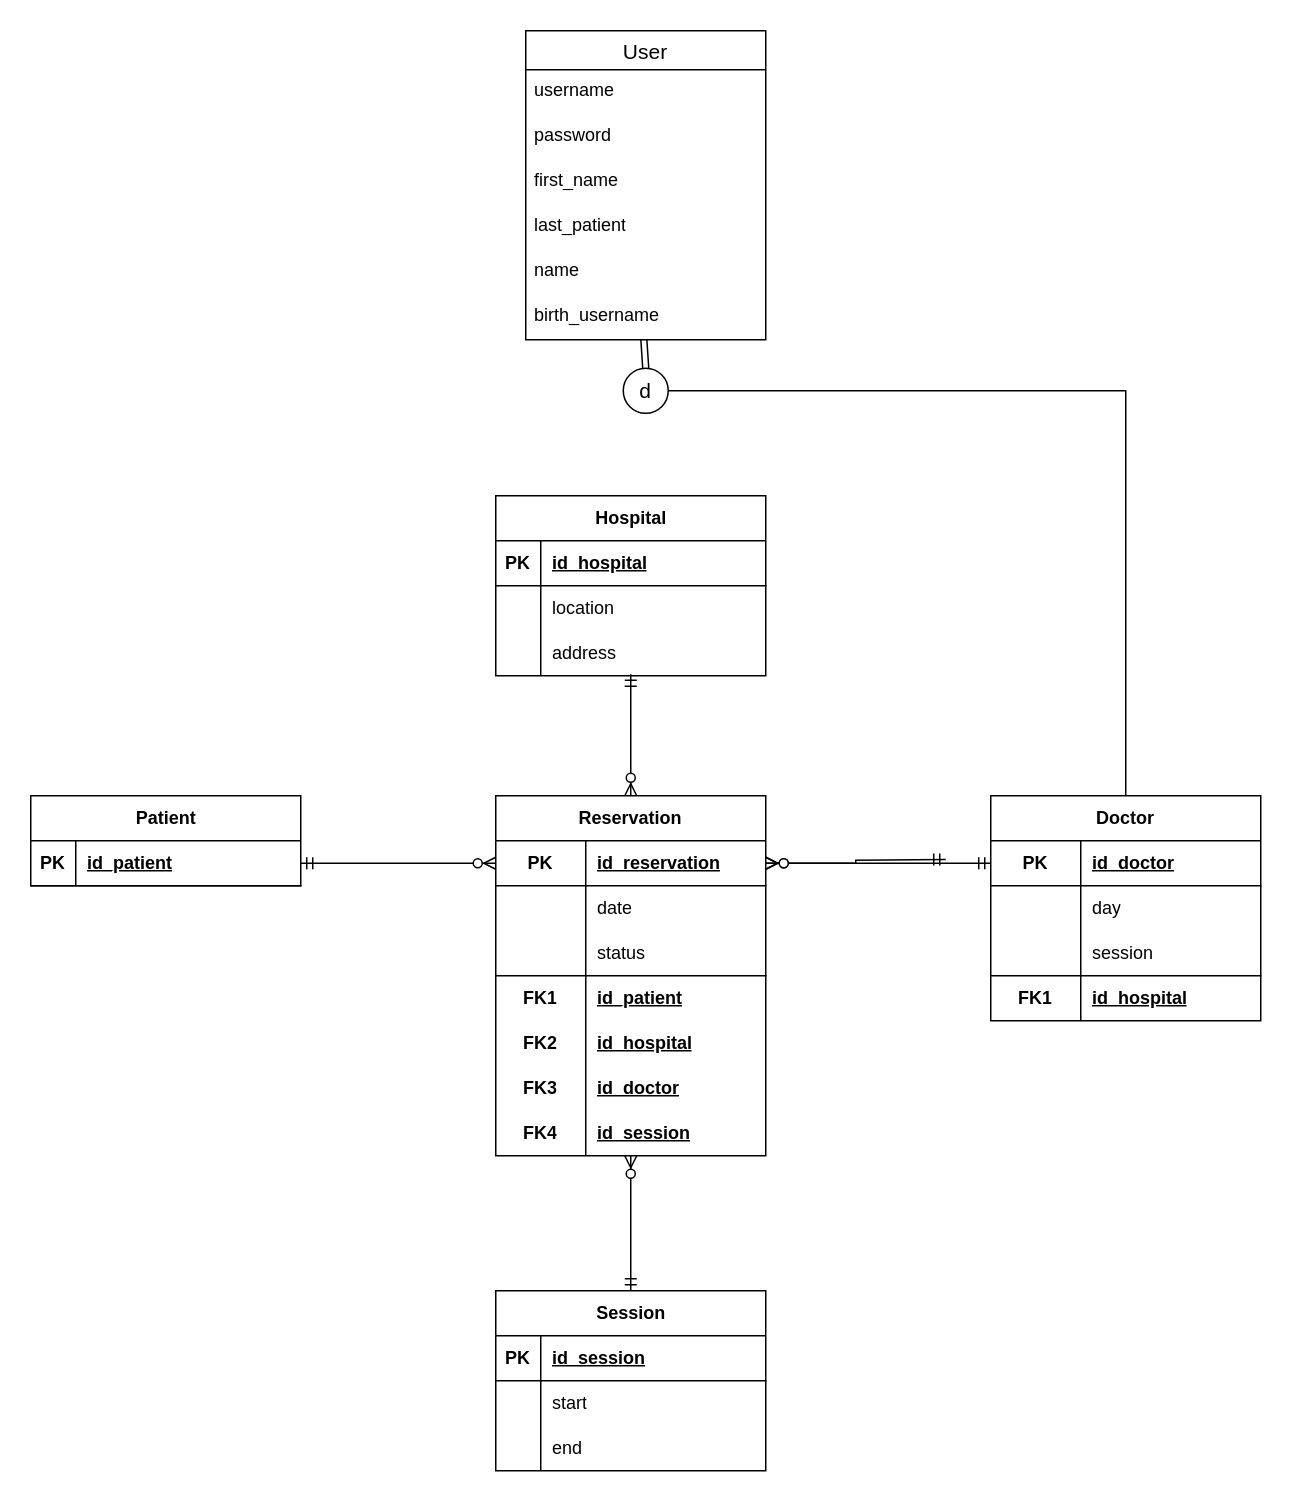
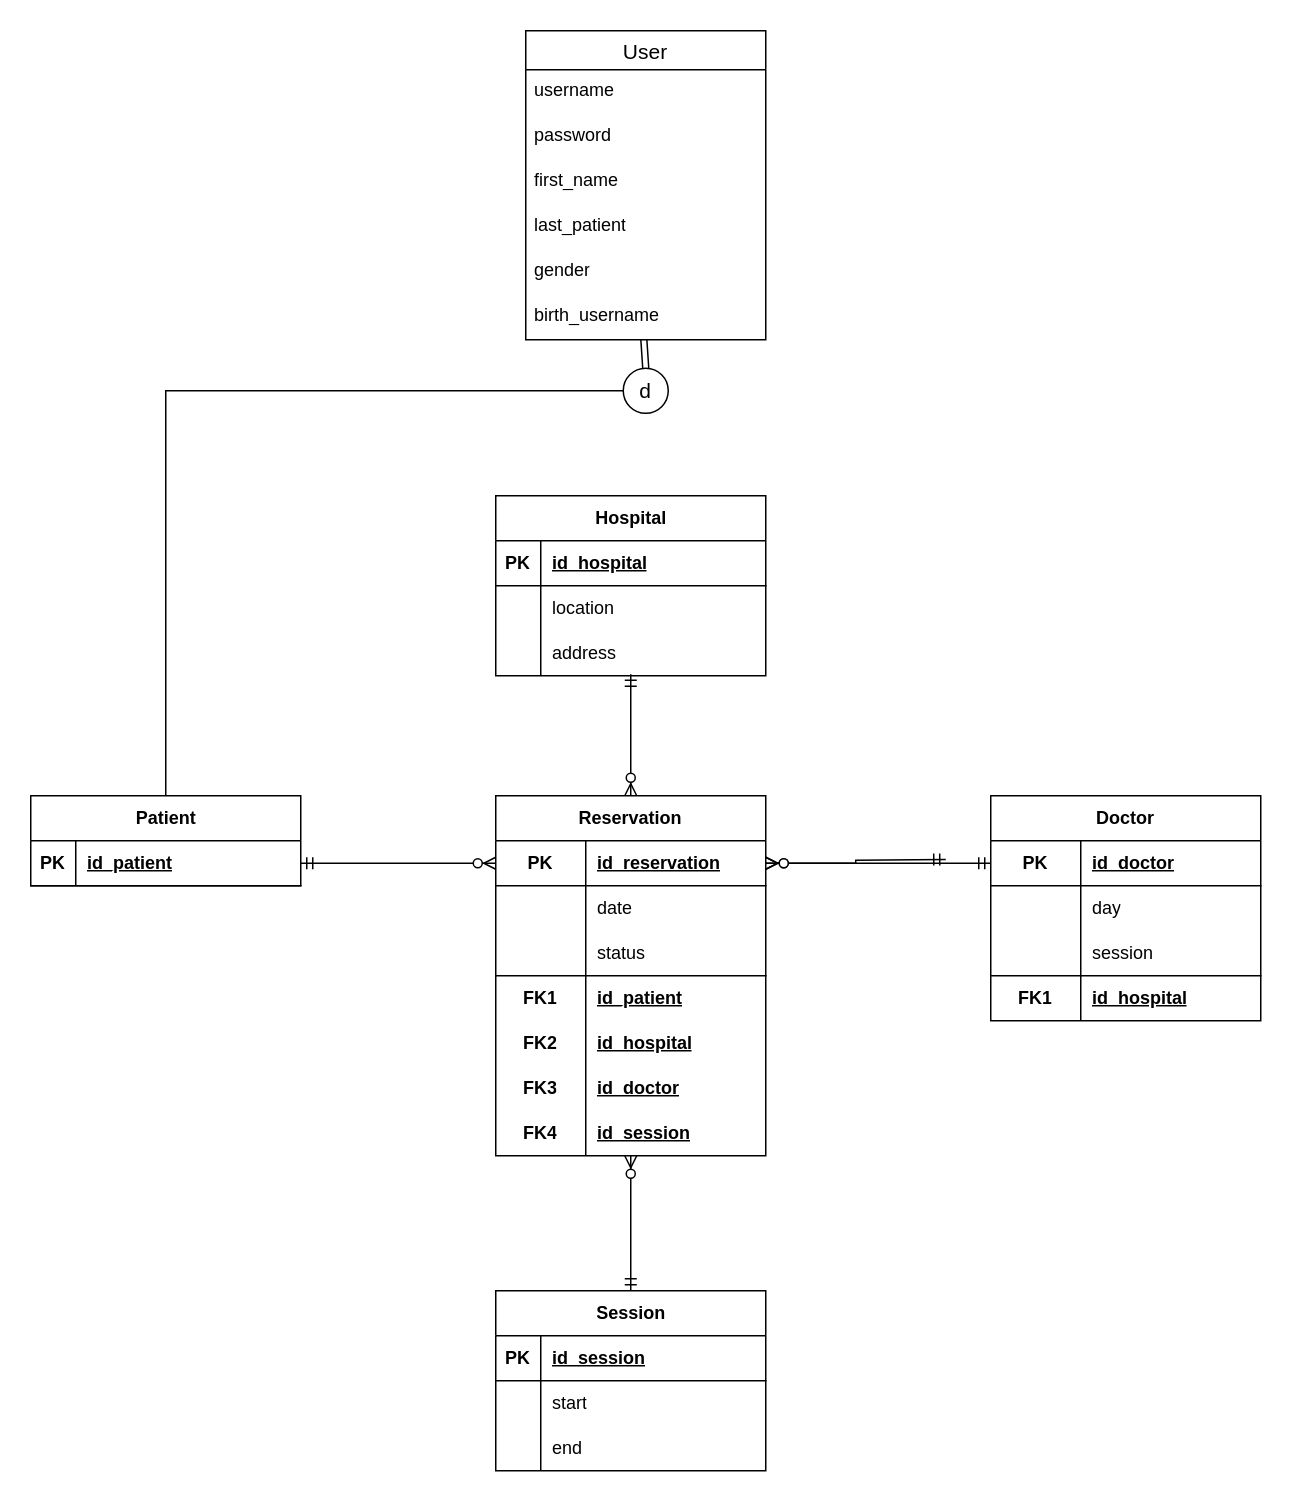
node "name": label "name" -> "gender"
edge "d" -- "Patient": added
edge "d" -- "Doctor": removed
